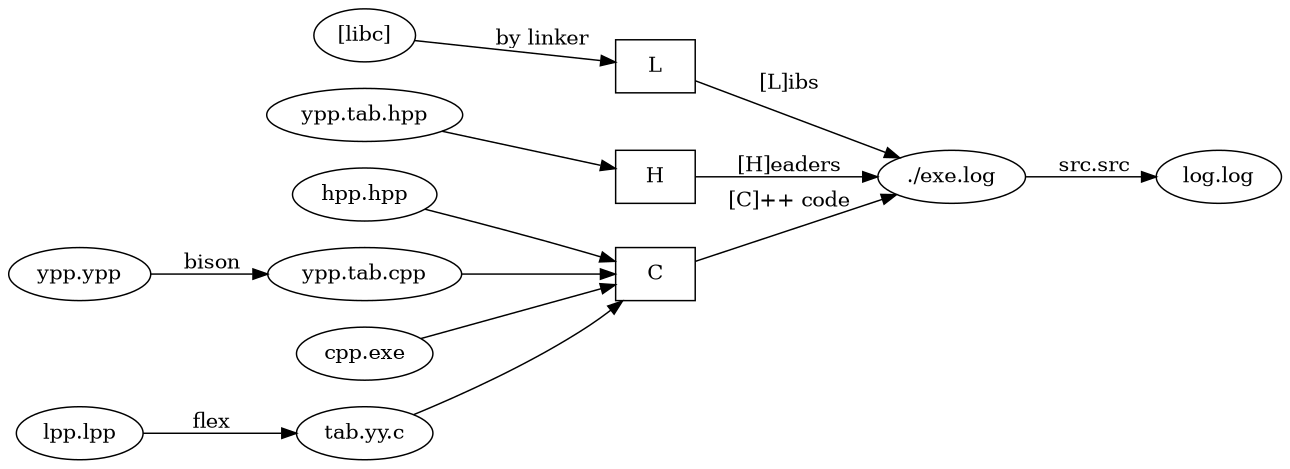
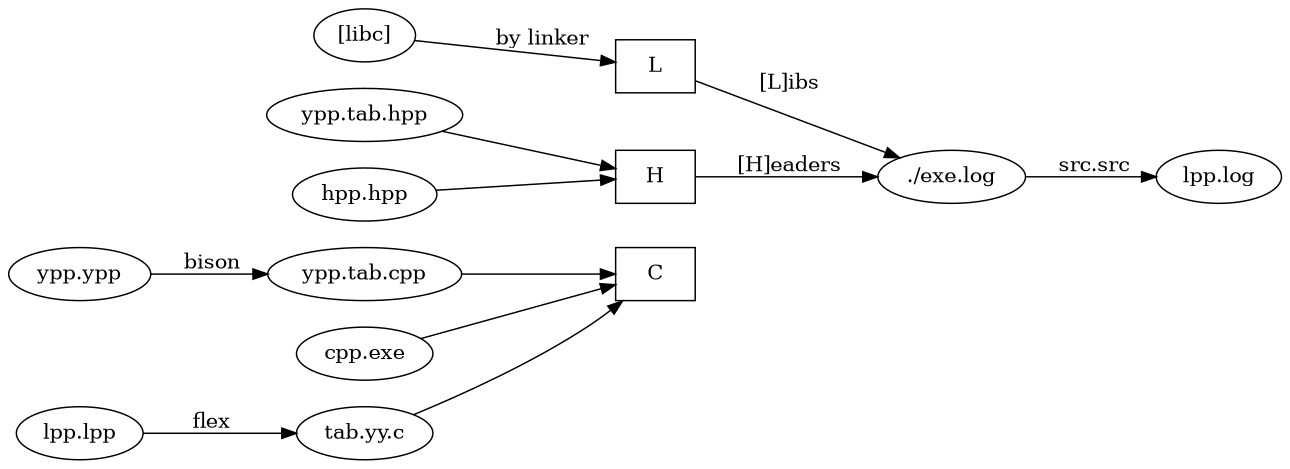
node "log.log": label "log.log" -> "lpp.log"
edge "C" -> "./exe.log": removed, label "[C]++ code"
edge "hpp.hpp" -> "C": now "hpp.hpp" -> "H"
